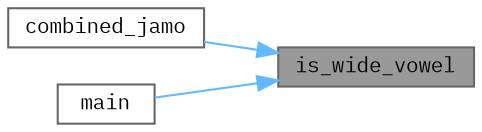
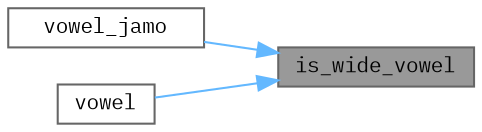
node "combined_jamo": label "combined_jamo" -> "vowel_jamo"
node "main": label "main" -> "vowel"
